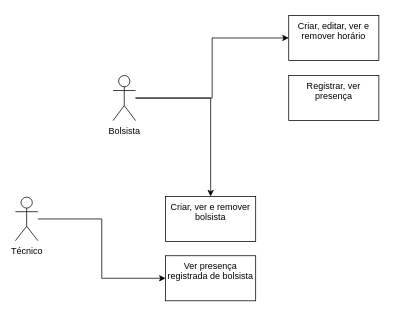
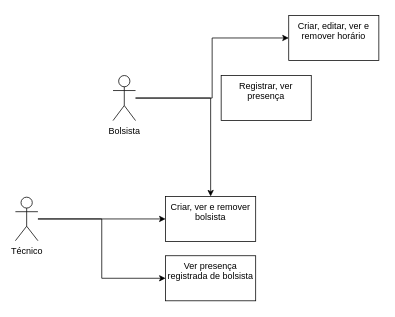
node "Registrar, ver presença": moved (333, 98) -> (266, 98)
edge "Técnico" -> "Criar, ver e remover bolsista": added
